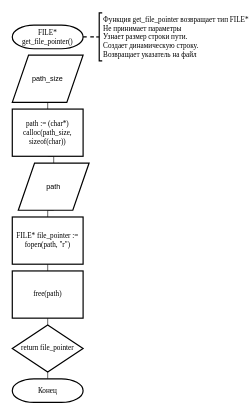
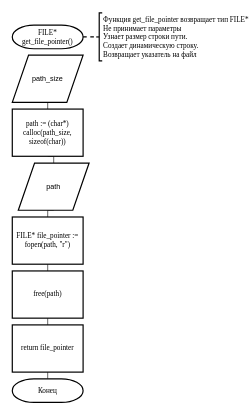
node "return file_pointer": shape diamond -> rectangle
